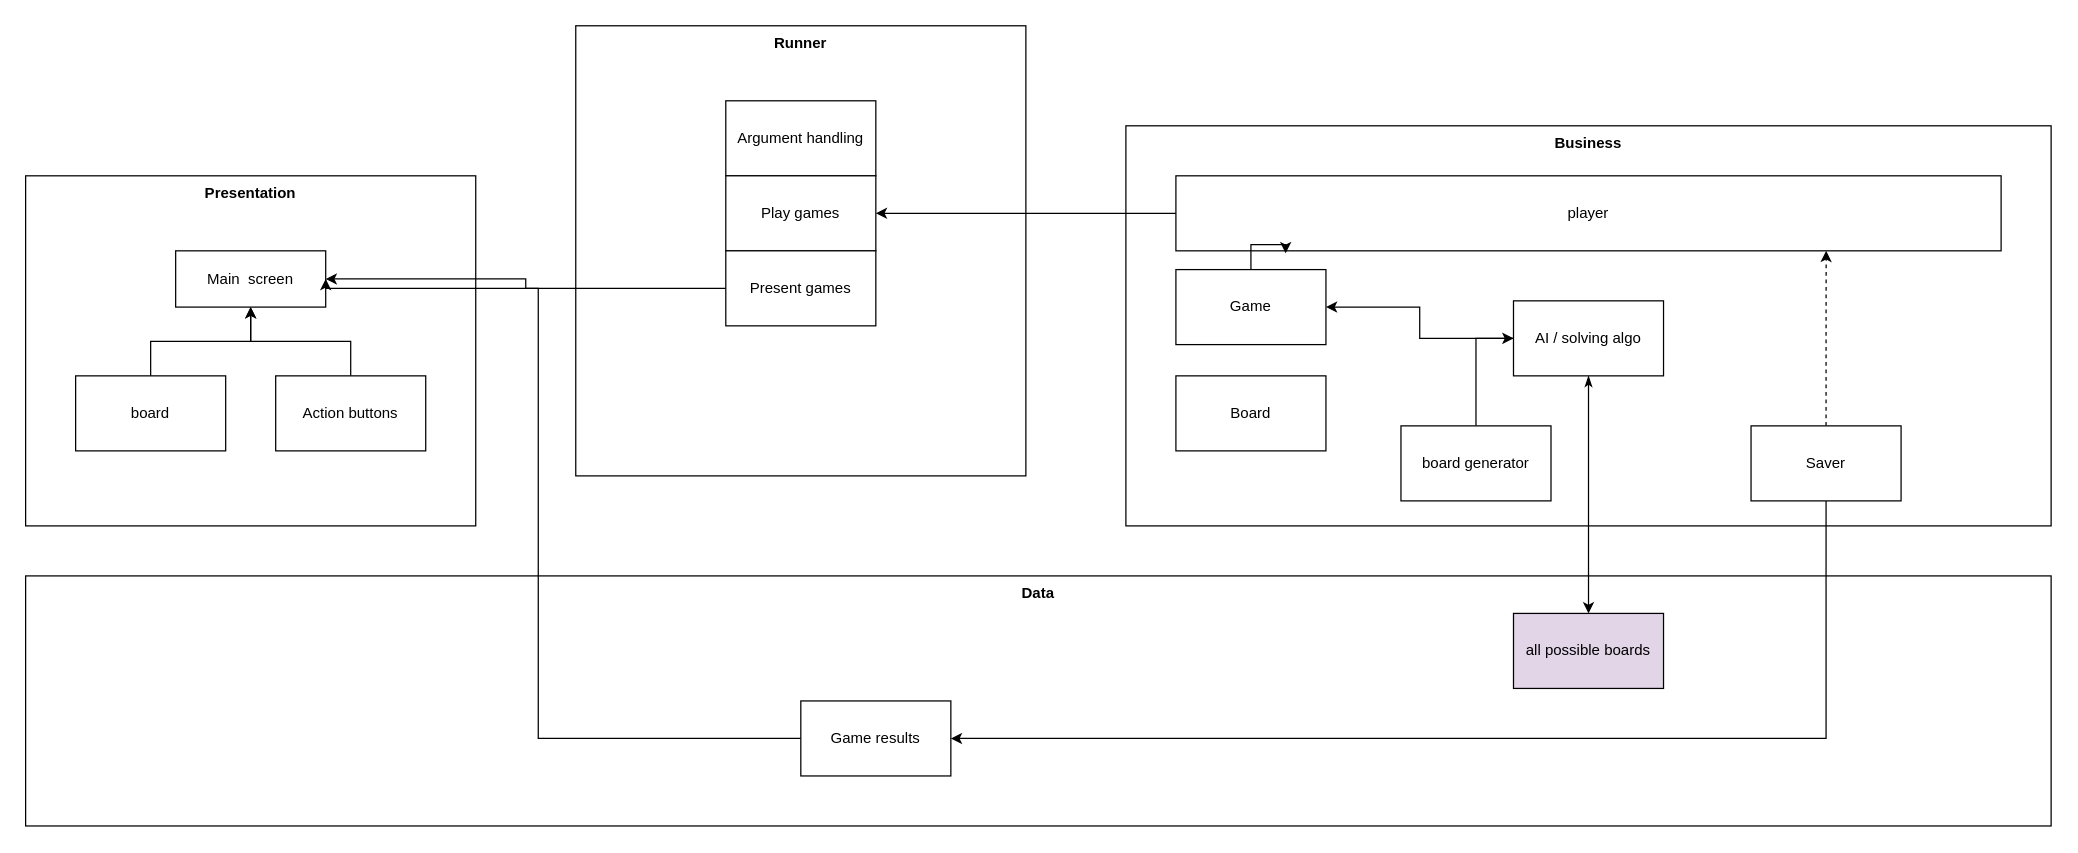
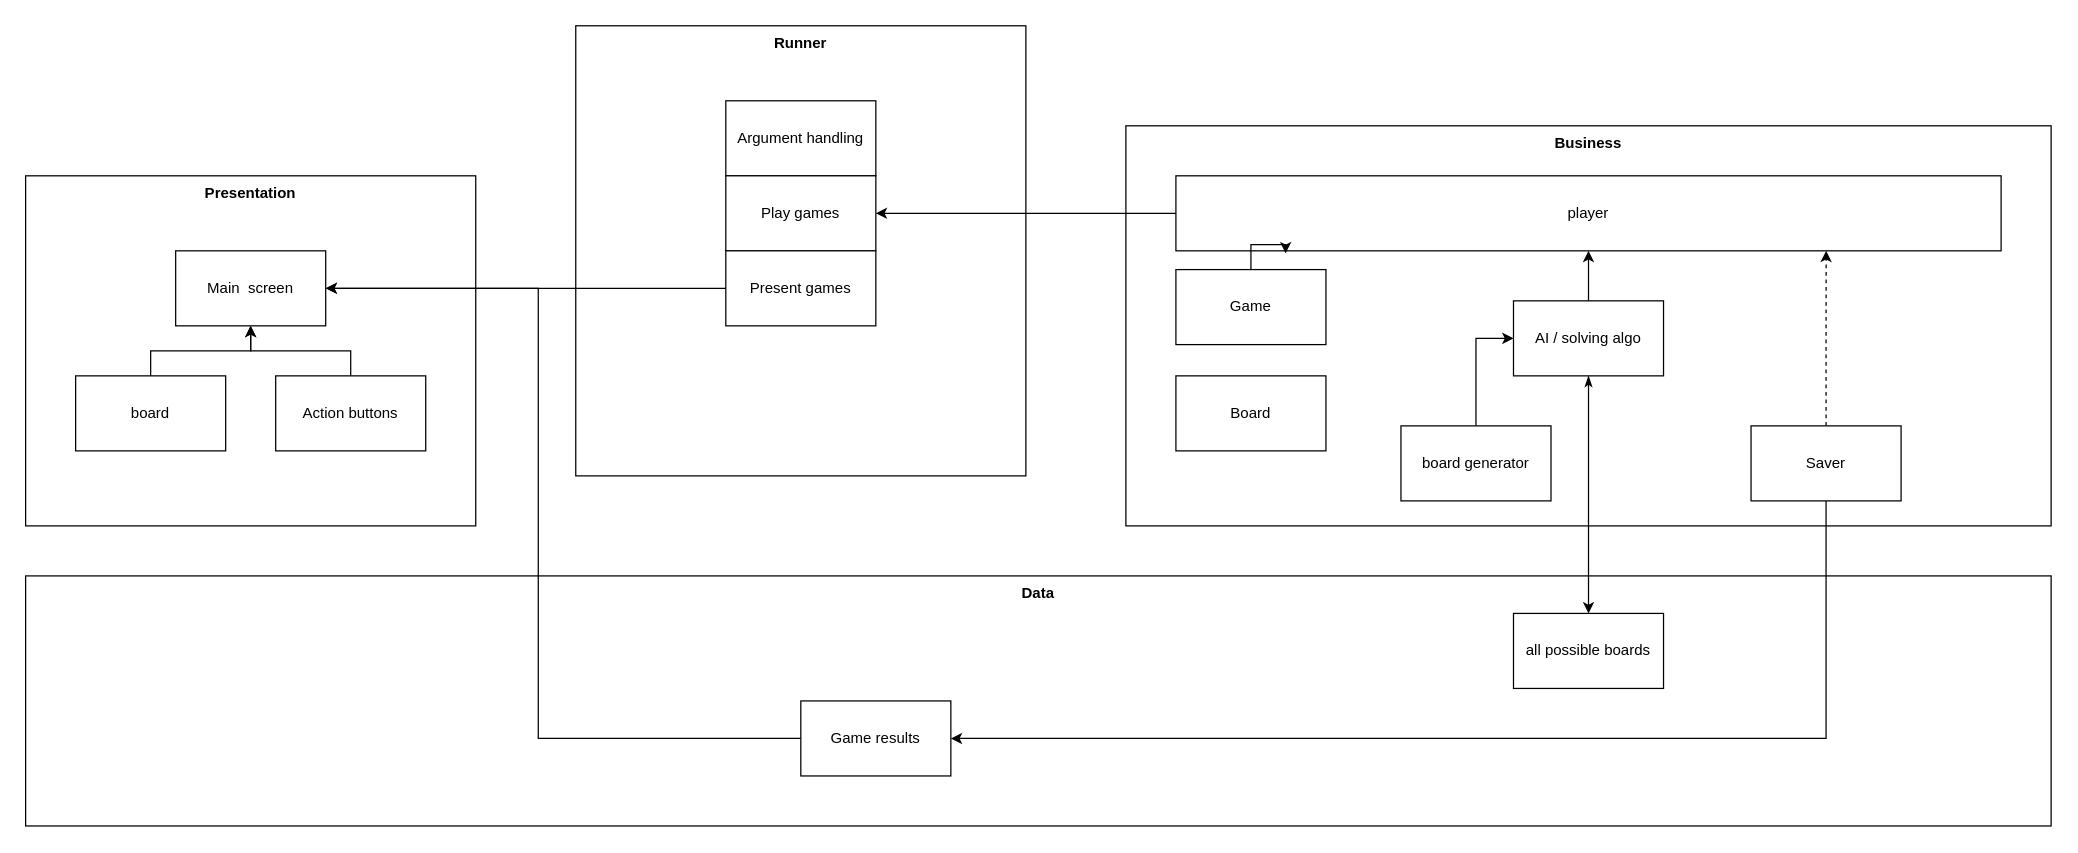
node "Main screen": size 150x56 -> 150x75
edge "AI / solving algo" -> "Game": now "AI / solving algo" -> "player"
node "all possible boards": fillcolor #e1d5e7 -> #ffffff
